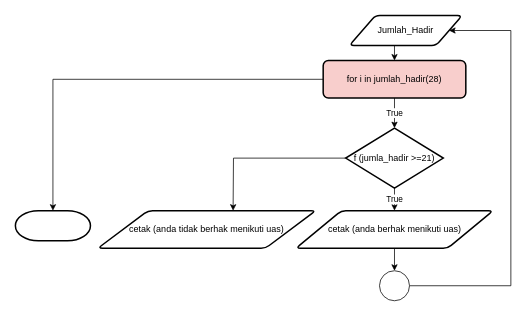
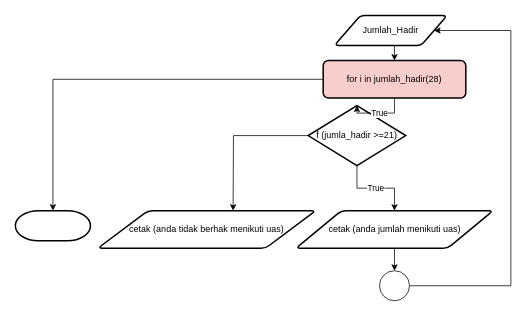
node "Jumlah_Hadir": moved (405, 30) -> (390, 30)
node "f (jumla_hadir >=21)": moved (394, 158) -> (357, 135)
node "cetak (anda berhak menikuti uas)": label "cetak (anda berhak menikuti uas)" -> "cetak (anda jumlah menikuti uas)"
